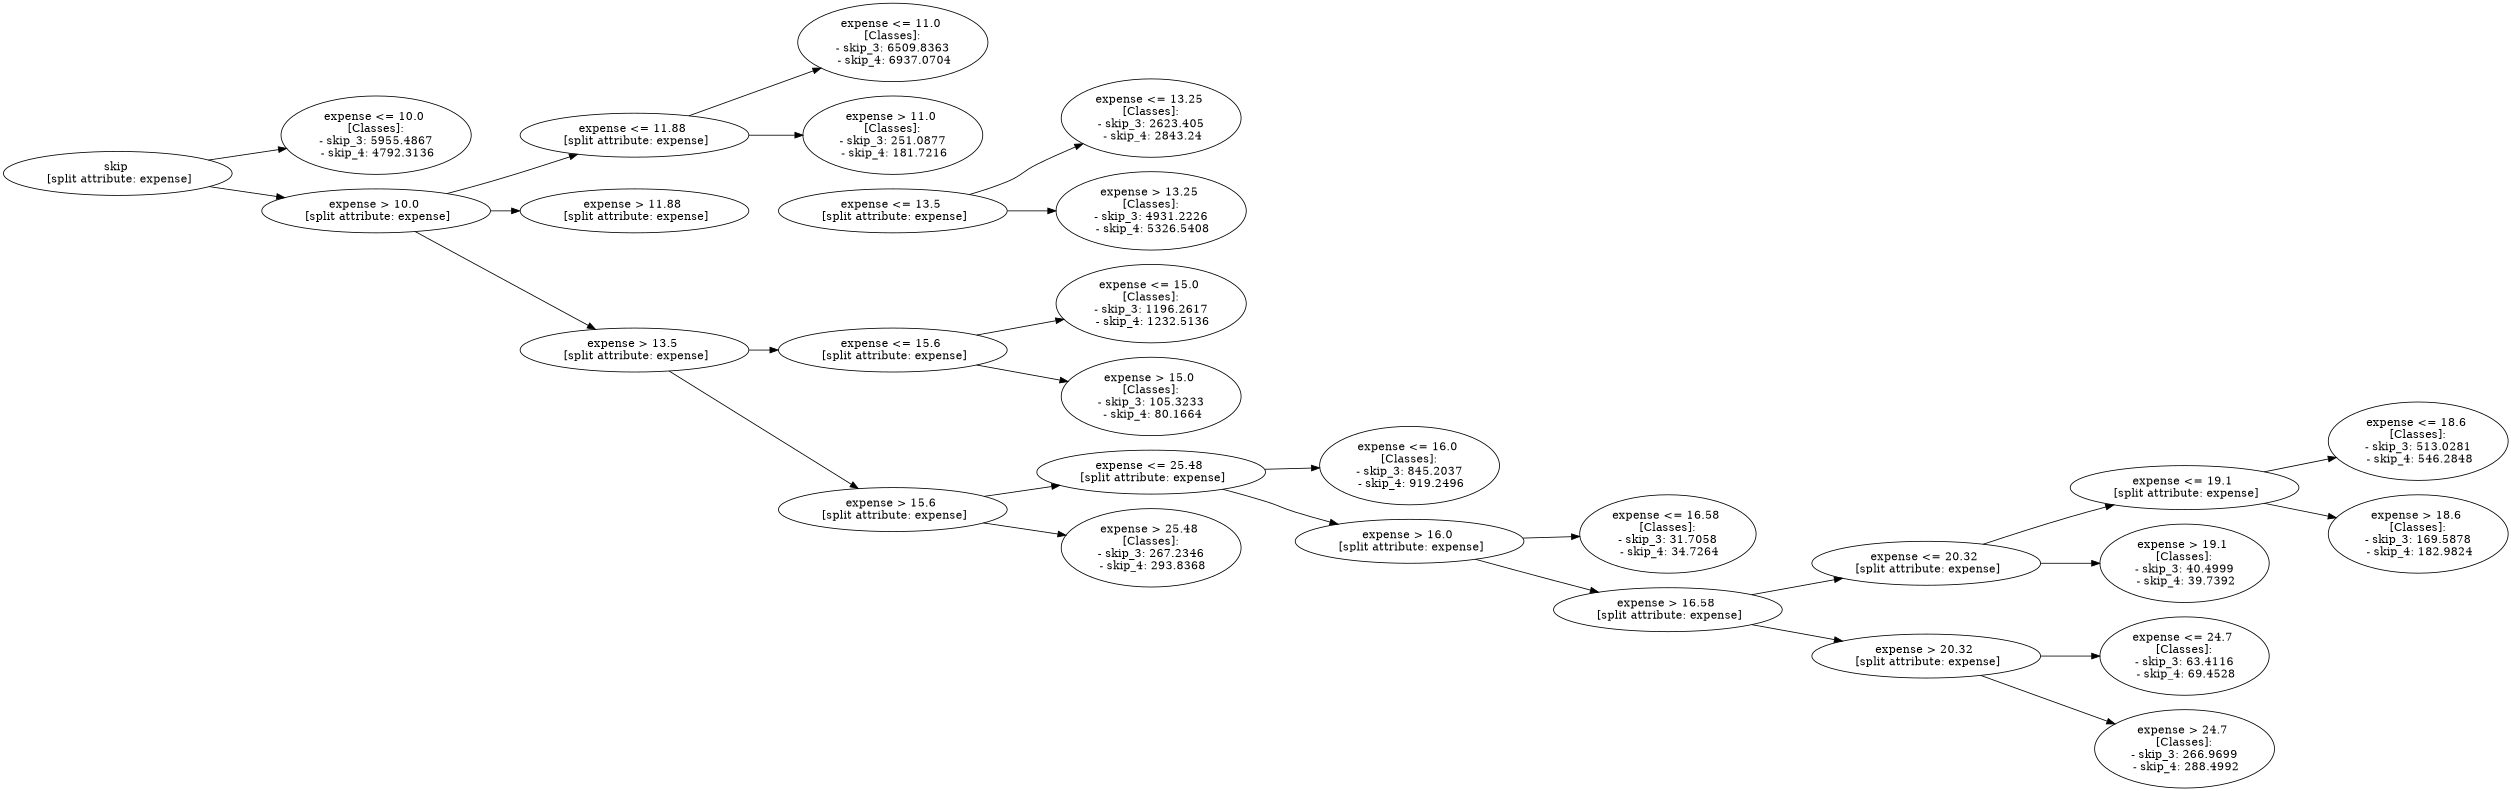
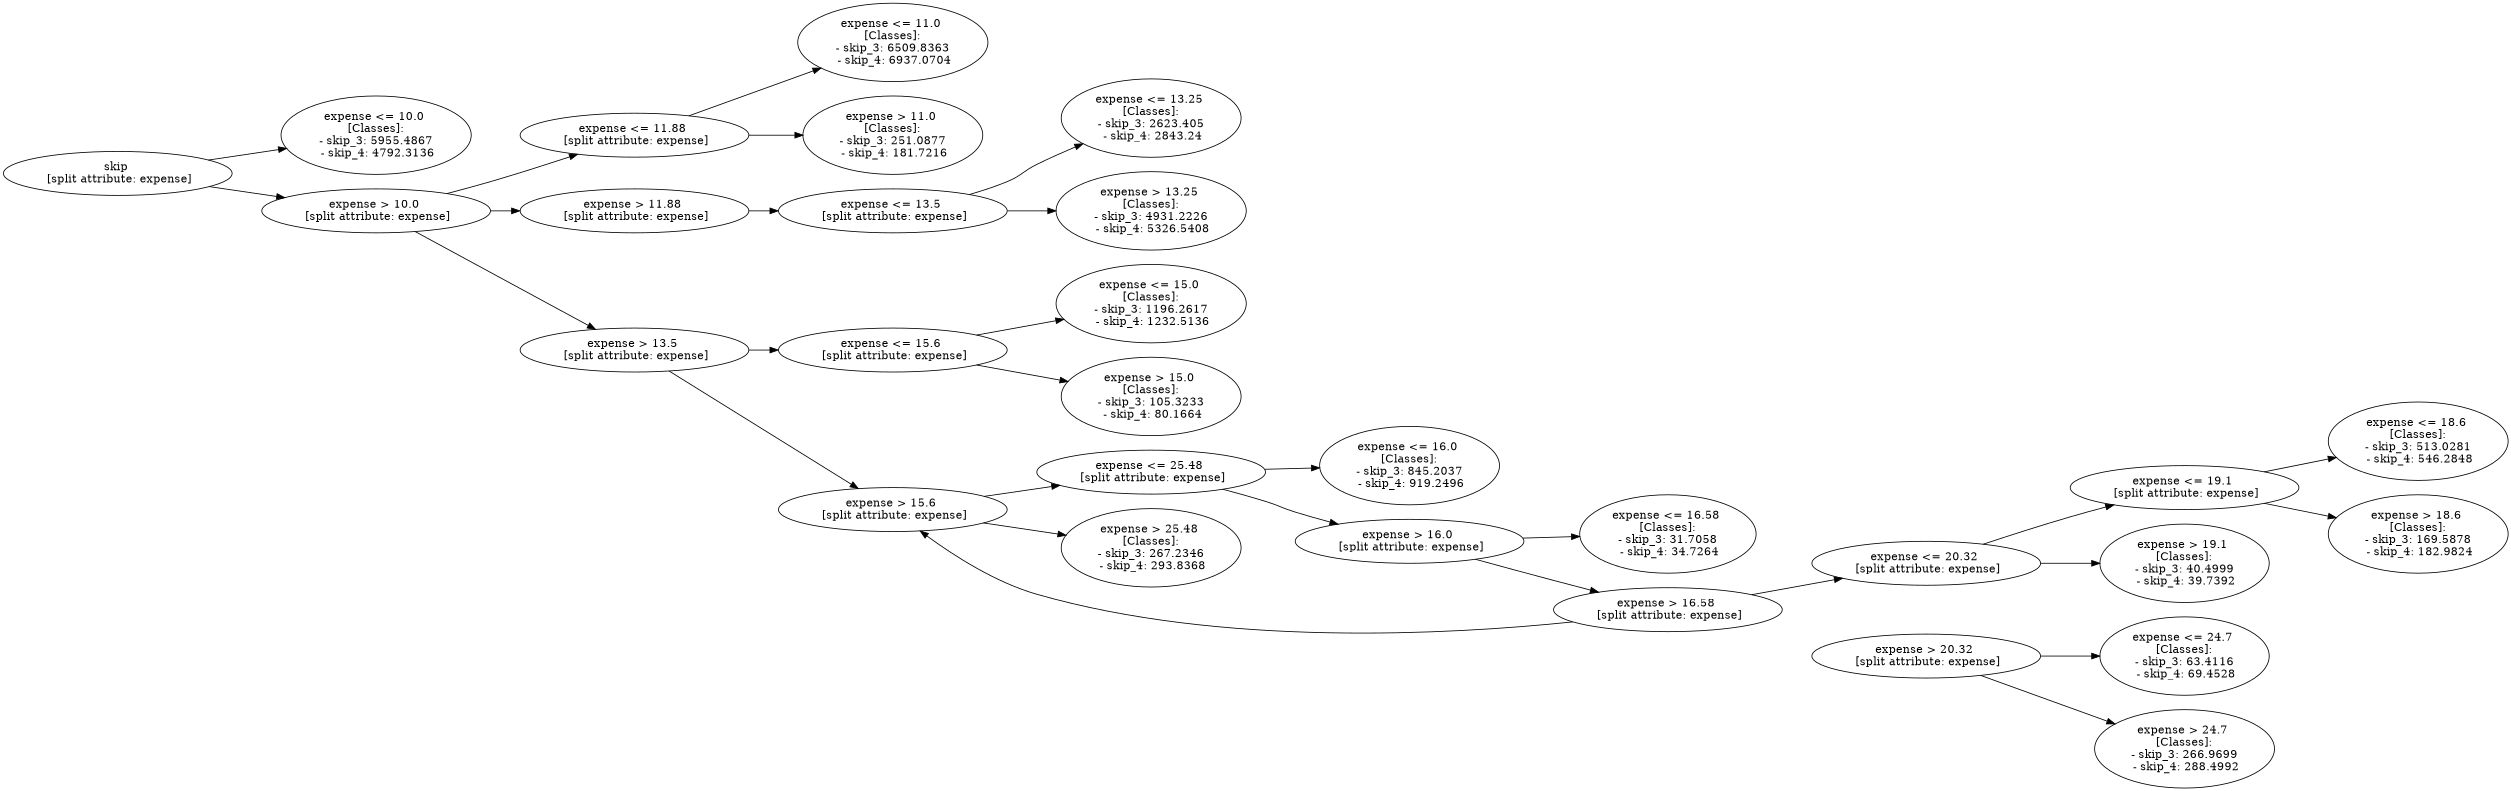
edge "expense > 11.88 [split attribute: expense]" -> "expense <= 13.5 [split attribute: expense]": added
edge "expense > 16.58 [split attribute: expense]" -> "expense > 20.32 [split attribute: expense]": now "expense > 16.58 [split attribute: expense]" -> "expense > 15.6 [split attribute: expense]"
